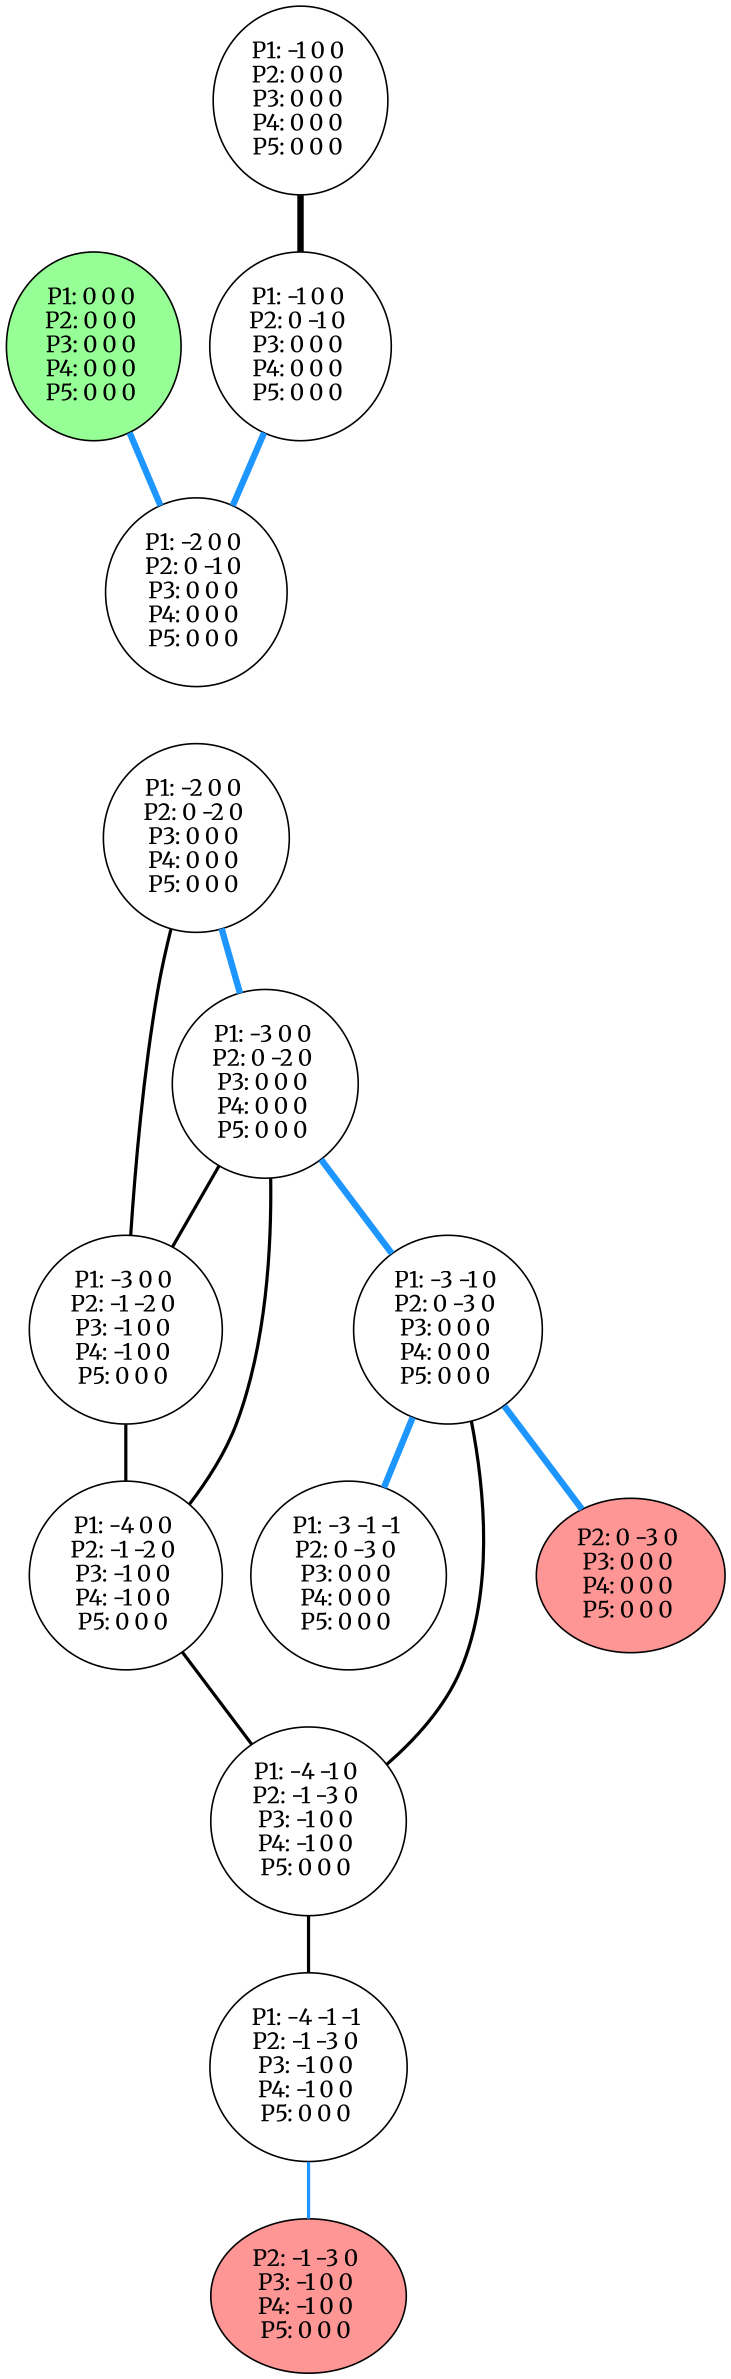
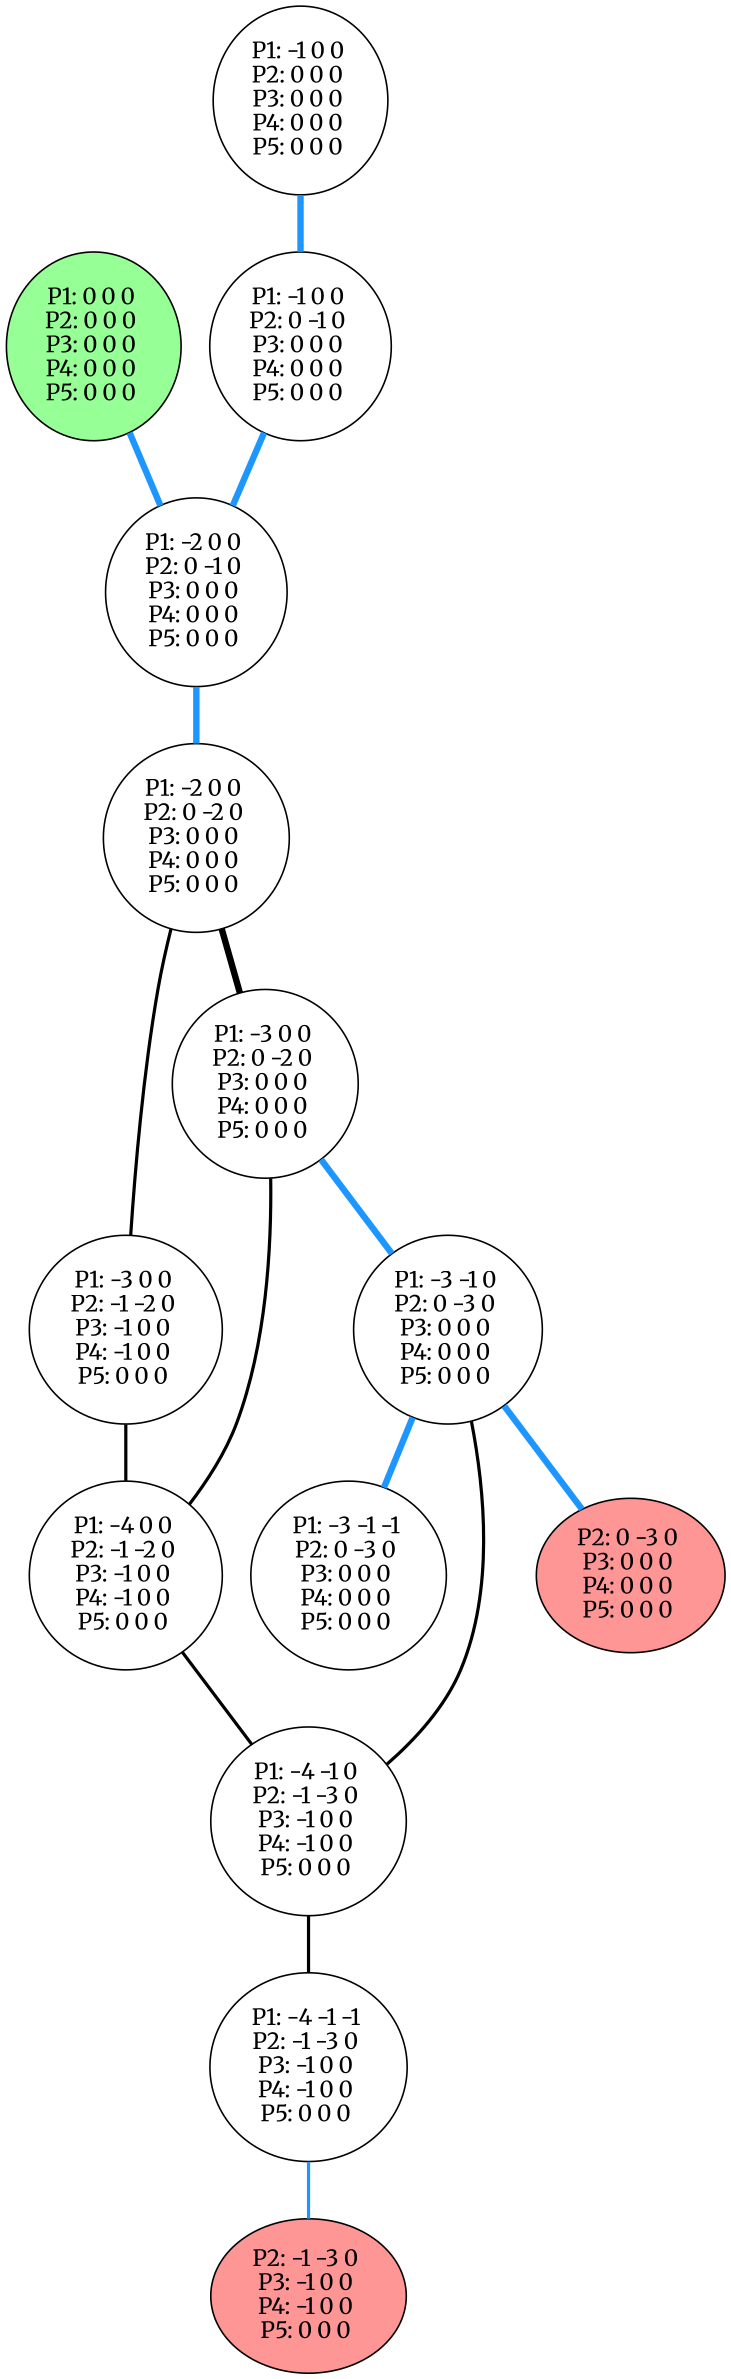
edge "P1: -1 0 0 P2: 0 0 0 P3: 0 0 0 P4: 0 0 0 P5: 0 0 0" -- "P1: -1 0 0 P2: 0 -1 0 P3: 0 0 0 P4: 0 0 0 P5: 0 0 0": color black -> #1e96ff
edge "P1: -2 0 0 P2: 0 -1 0 P3: 0 0 0 P4: 0 0 0 P5: 0 0 0" -- "P1: -2 0 0 P2: 0 -2 0 P3: 0 0 0 P4: 0 0 0 P5: 0 0 0": added
edge "P1: -2 0 0 P2: 0 -2 0 P3: 0 0 0 P4: 0 0 0 P5: 0 0 0" -- "P1: -3 0 0 P2: 0 -2 0 P3: 0 0 0 P4: 0 0 0 P5: 0 0 0": color #1e96ff -> black
edge "P1: -3 0 0 P2: 0 -2 0 P3: 0 0 0 P4: 0 0 0 P5: 0 0 0" -- "P1: -3 0 0 P2: -1 -2 0 P3: -1 0 0 P4: -1 0 0 P5: 0 0 0": removed
